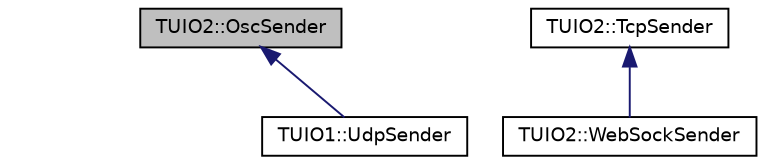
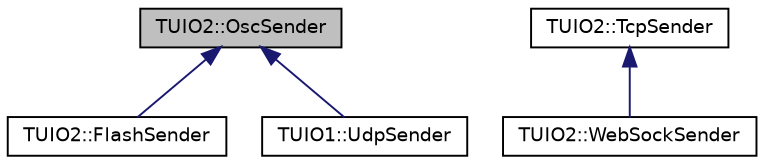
node "TUIO2::FlashSender": added
